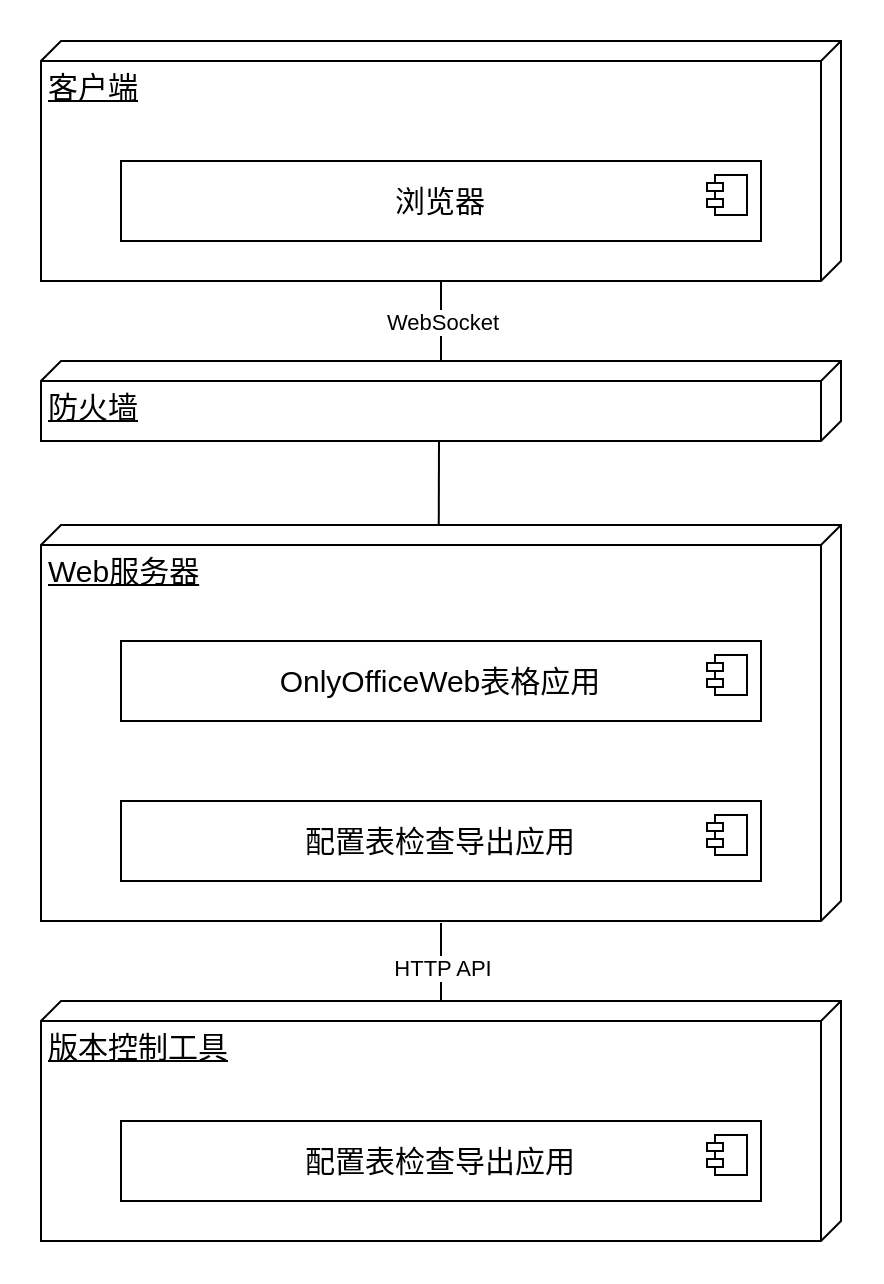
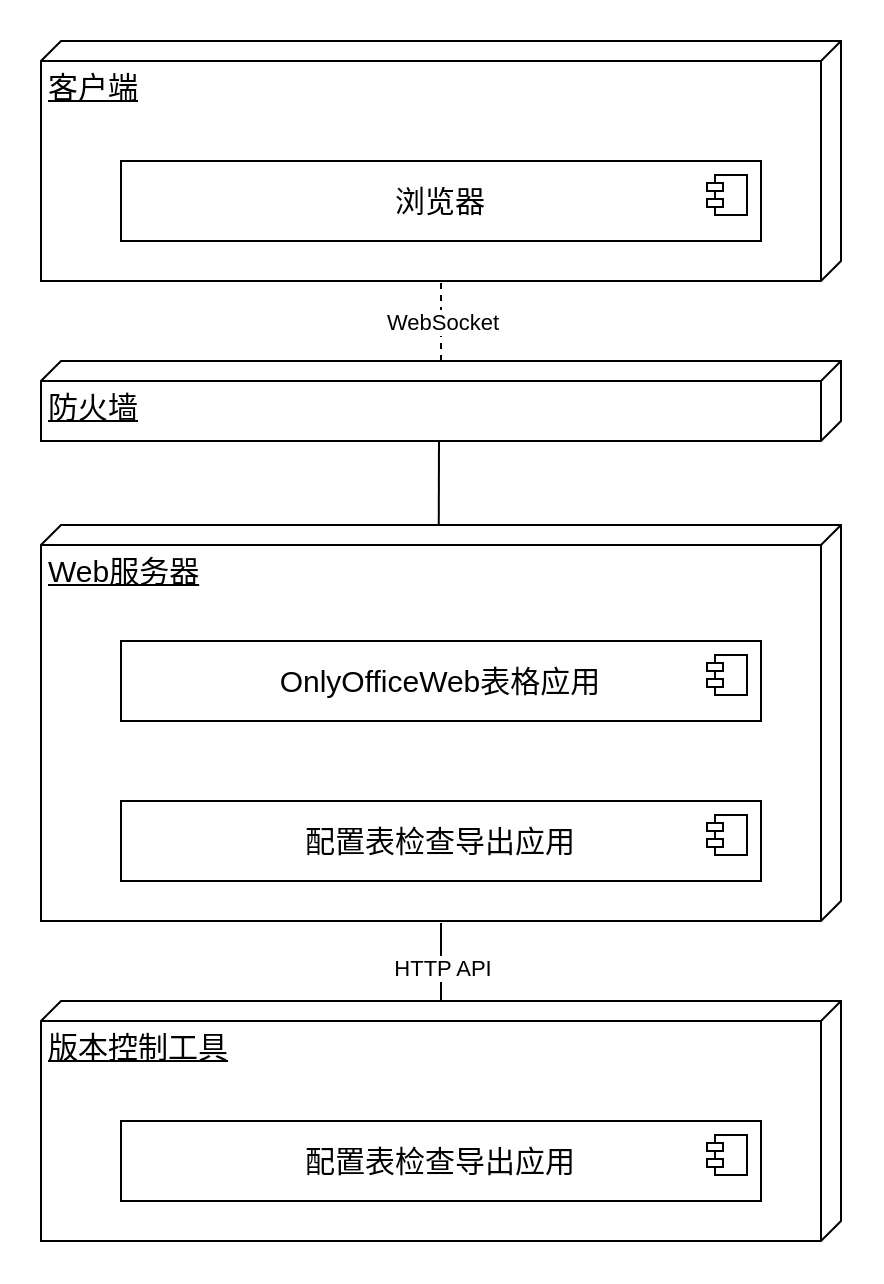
edge "防火墙" -> "浏览器": style solid -> dashed
